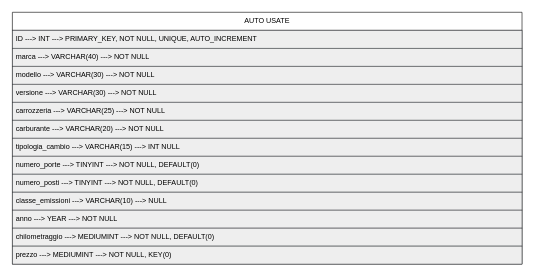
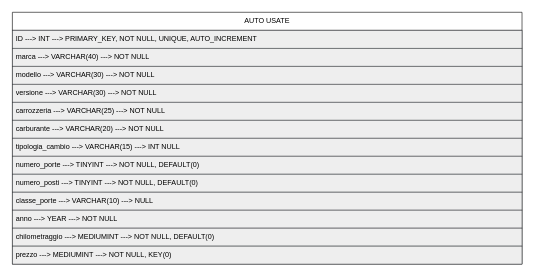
node "classe_emissioni ---> VARCHAR(10) ---> NULL": label "classe_emissioni ---> VARCHAR(10) ---> NULL" -> "classe_porte ---> VARCHAR(10) ---> NULL"
